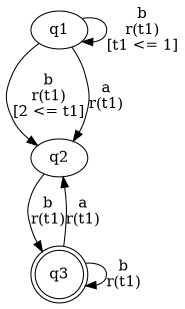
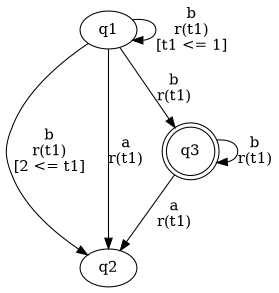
edge "q2" -> "q3": now "q1" -> "q3"
